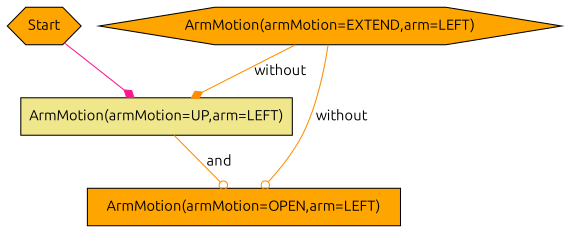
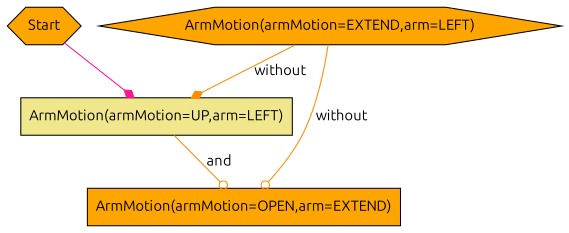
node "ArmMotion(armMotion=OPEN,arm=LEFT)": label "ArmMotion(armMotion=OPEN,arm=LEFT)" -> "ArmMotion(armMotion=OPEN,arm=EXTEND)"
